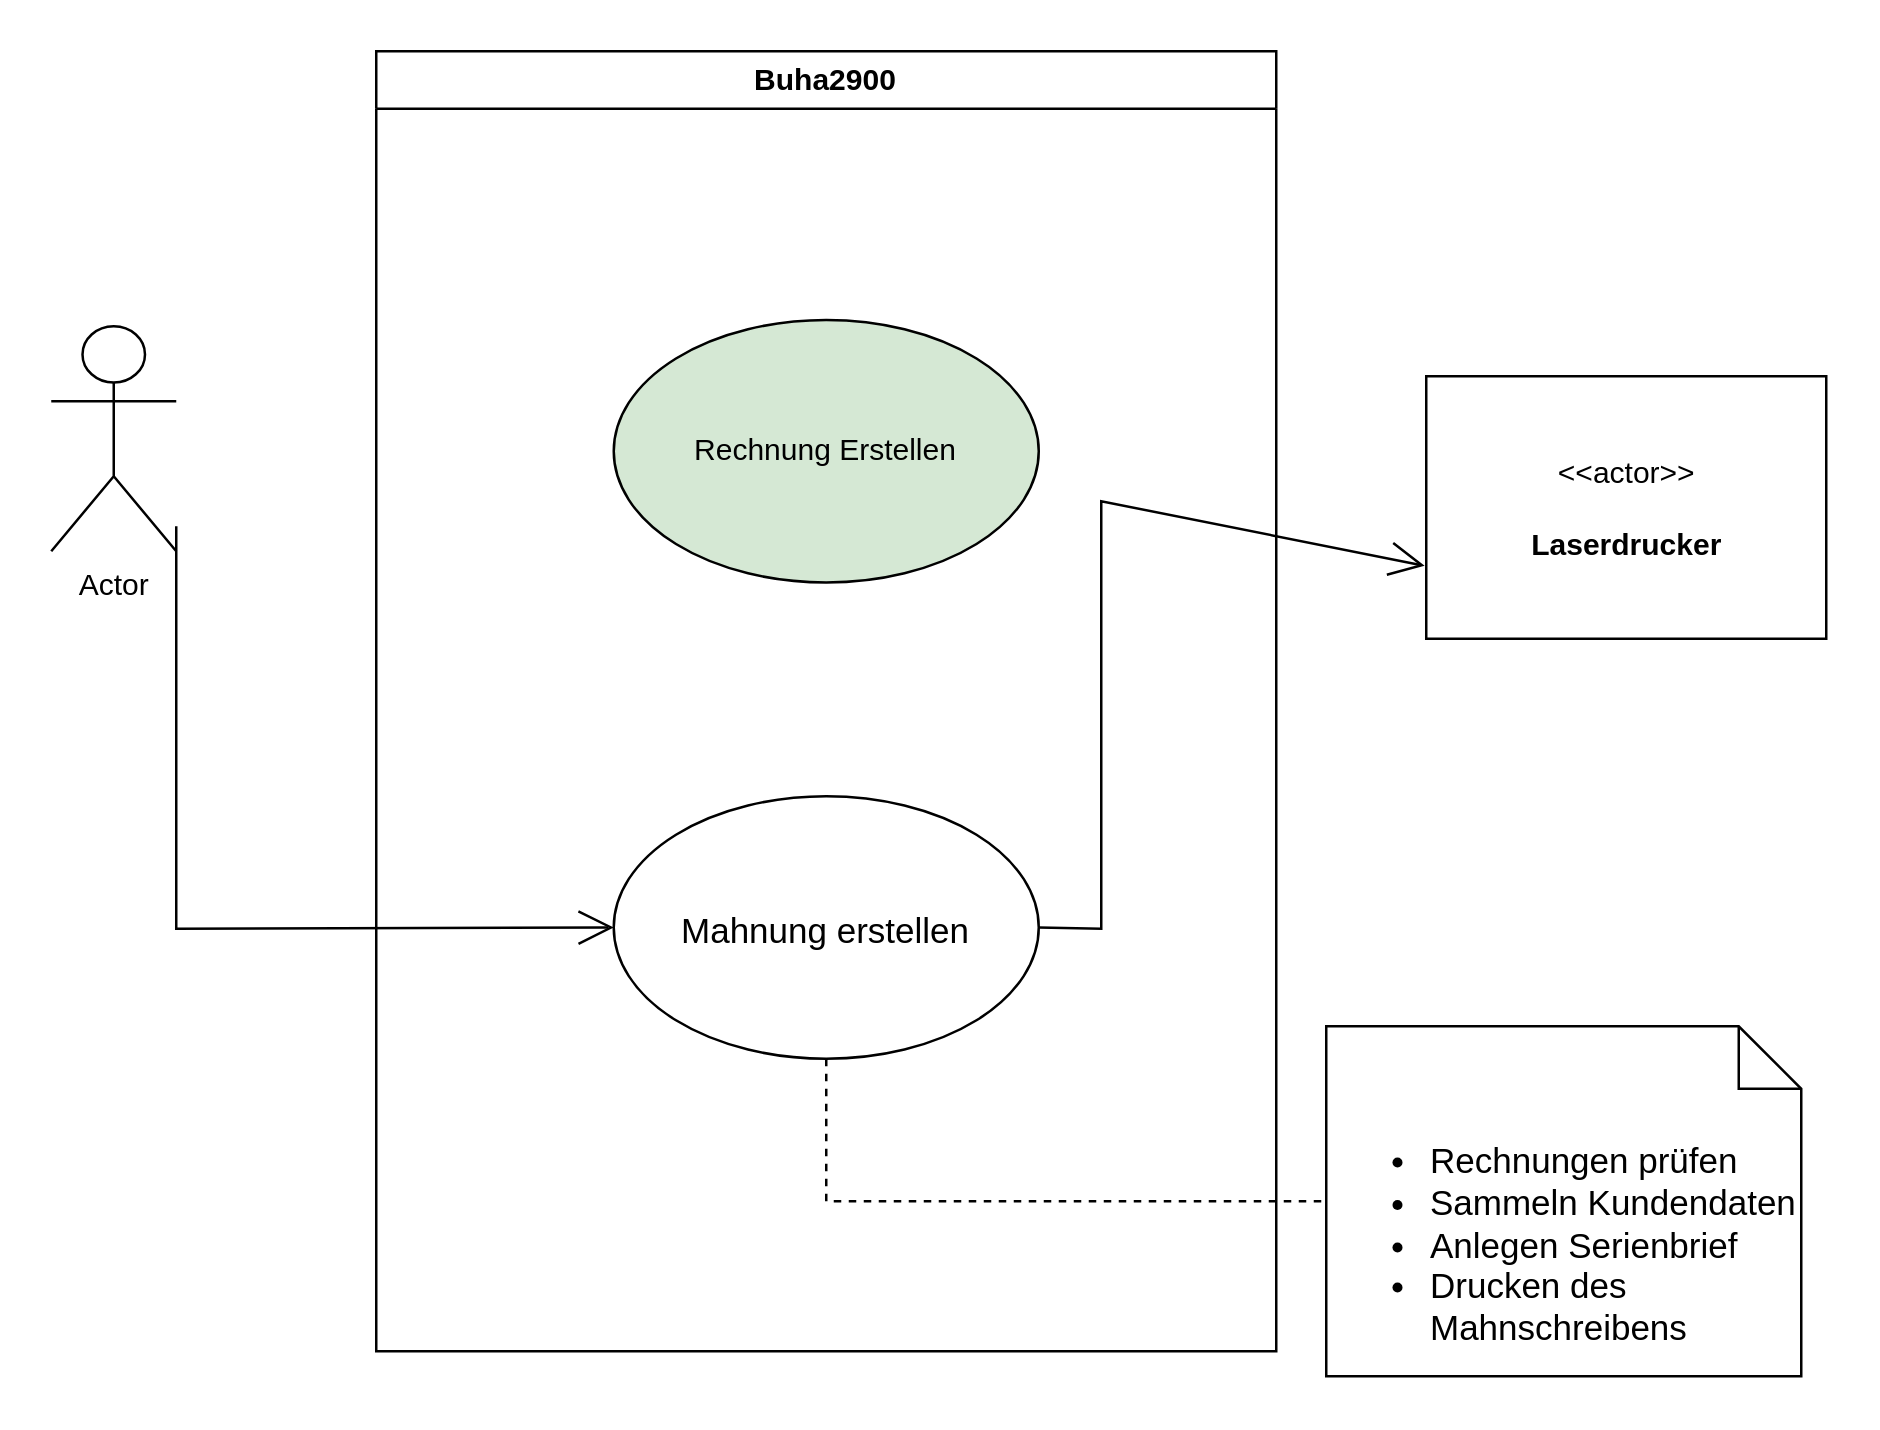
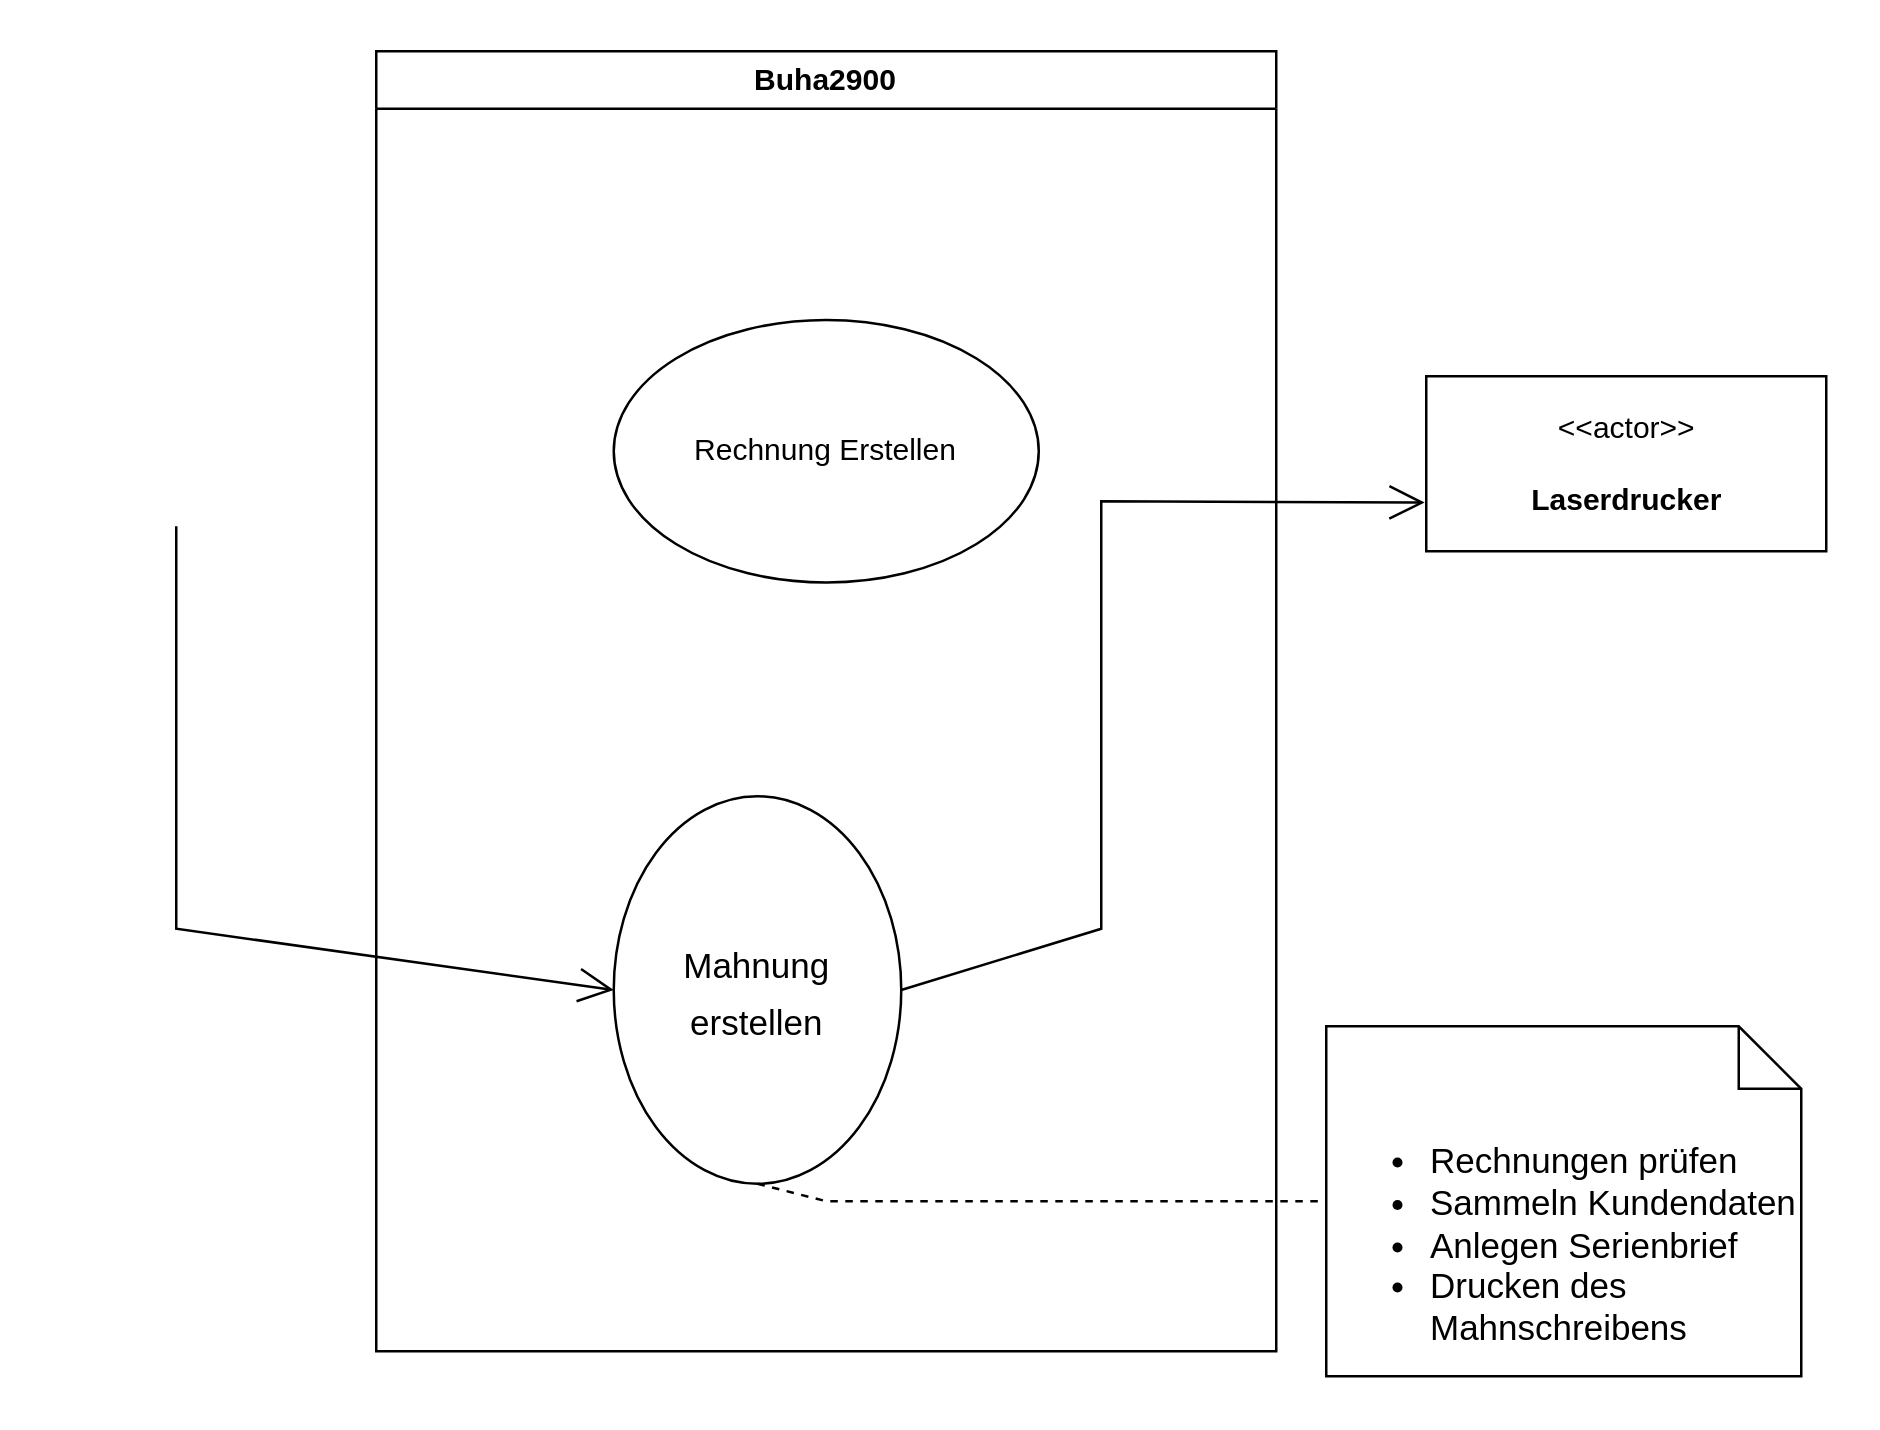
node "Actor": removed
node "Rechnung Erstellen": fillcolor #d5e8d4 -> #ffffff
node "<<actor>> Laserdrucker": size 400x263 -> 400x175
node "Mahnung erstellen": size 425x263 -> 288x388
